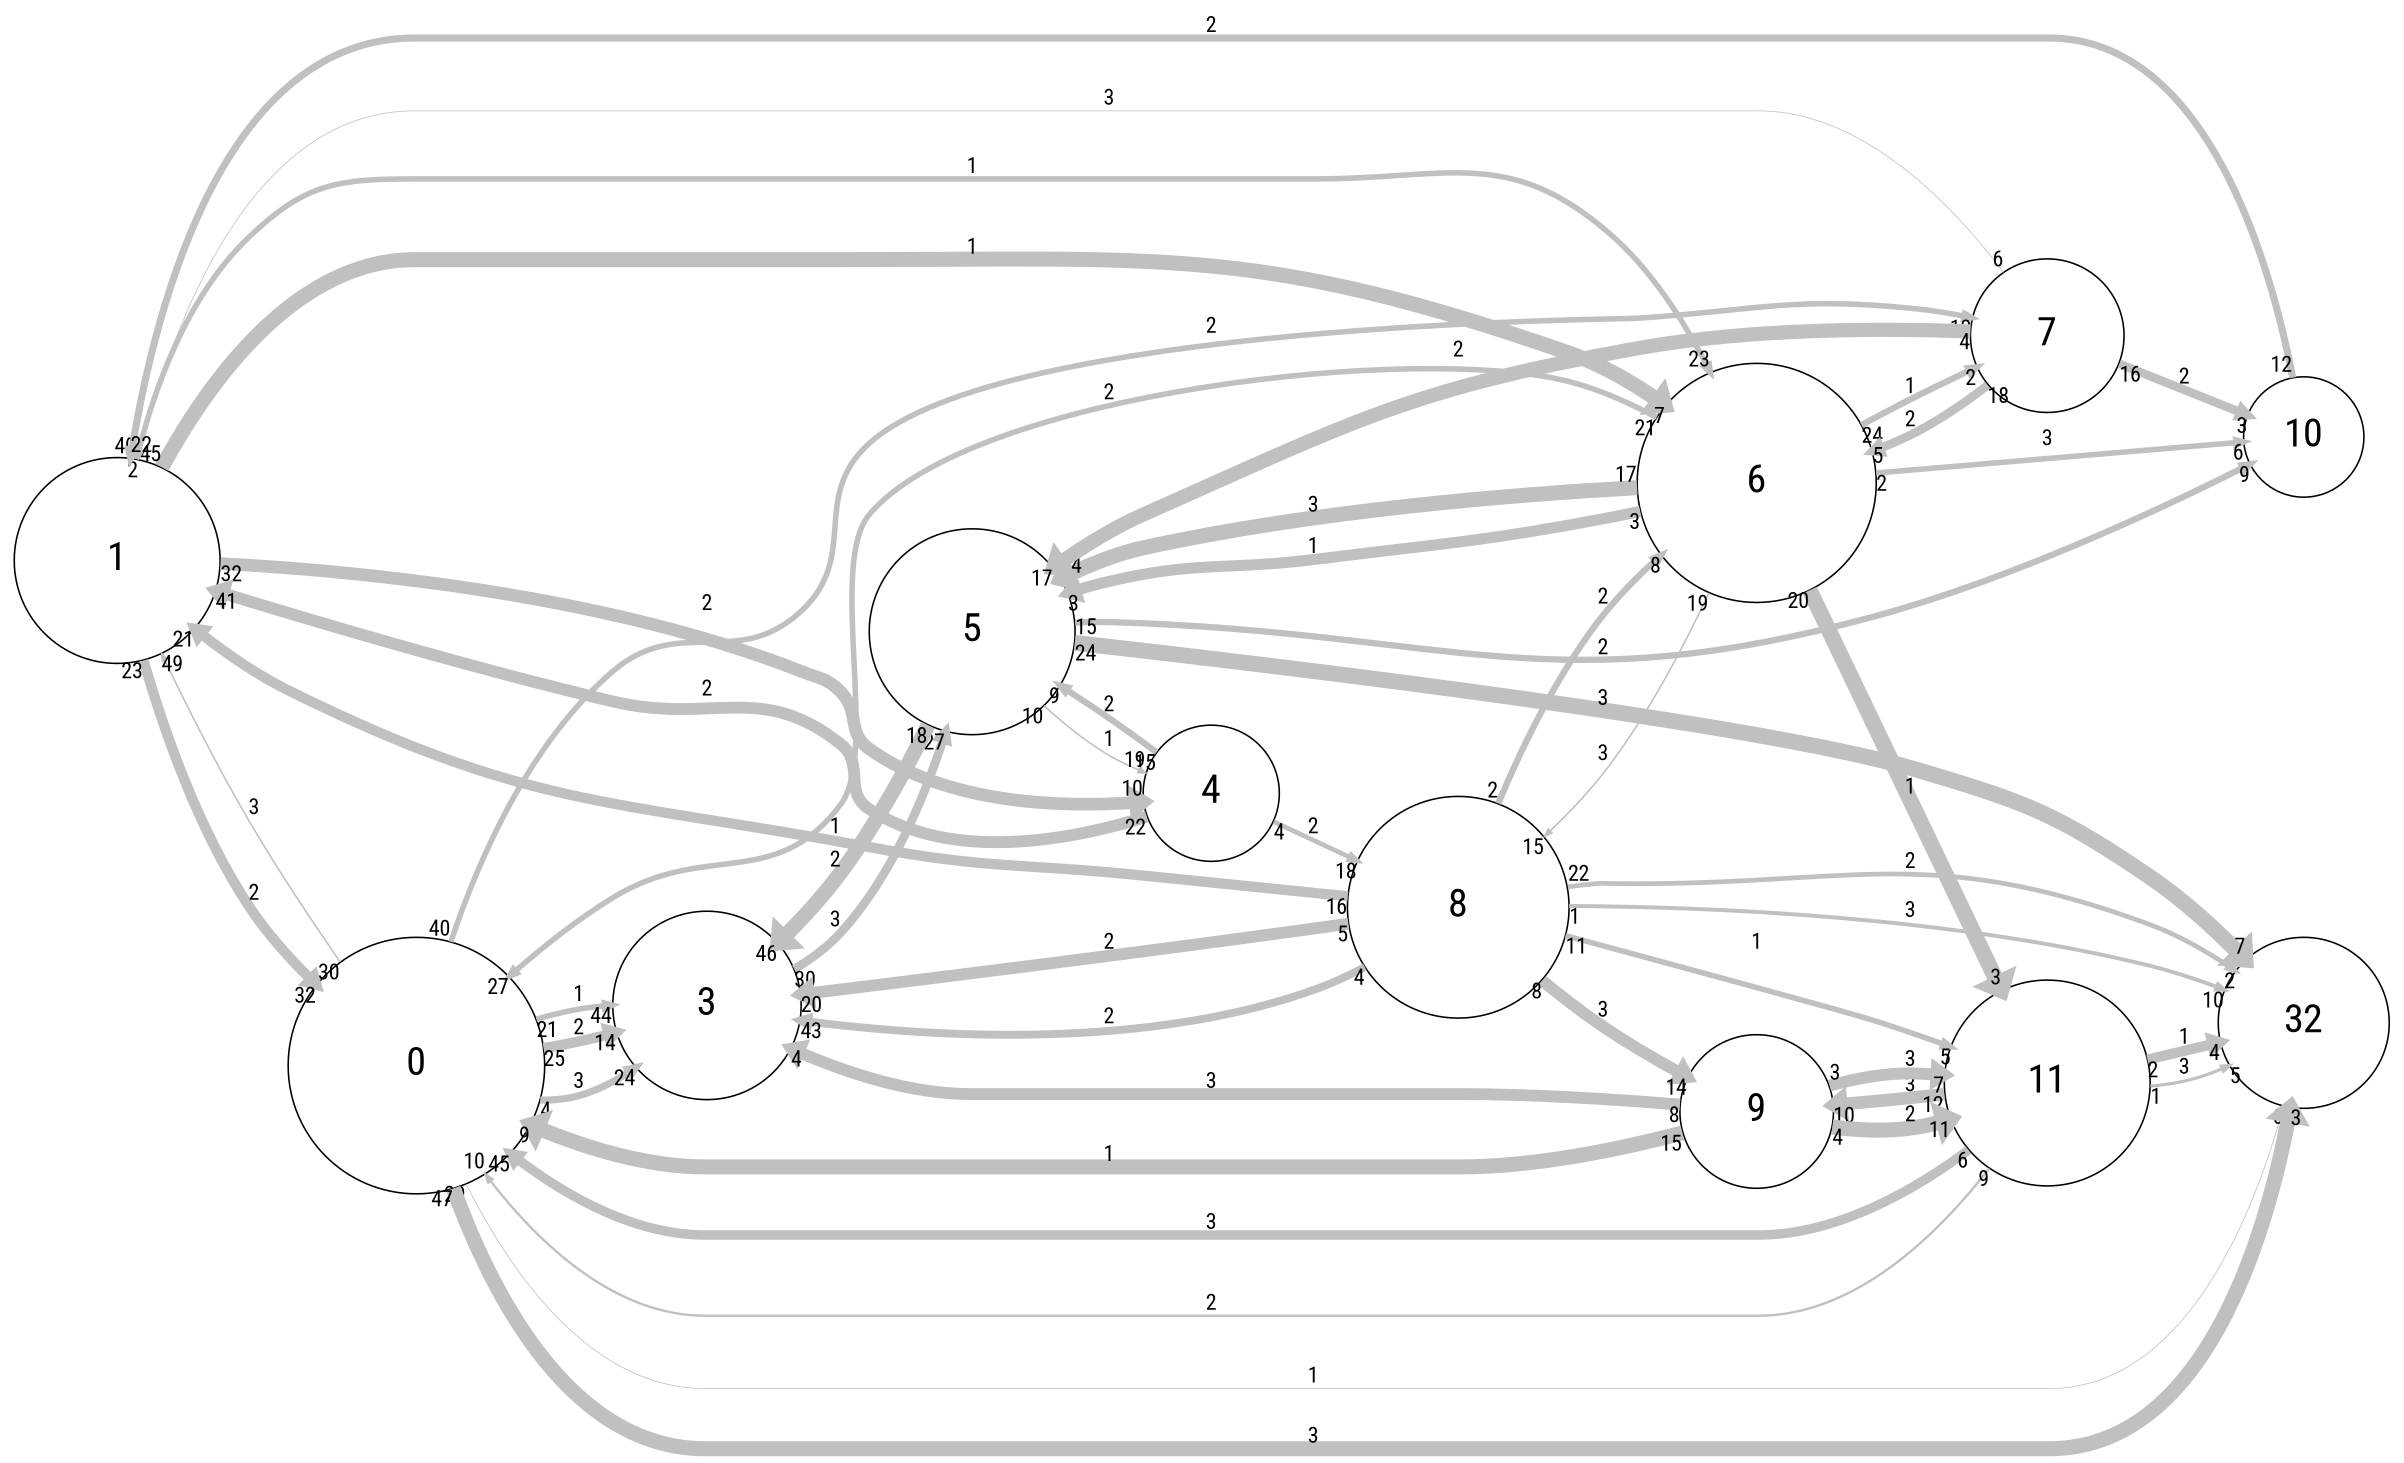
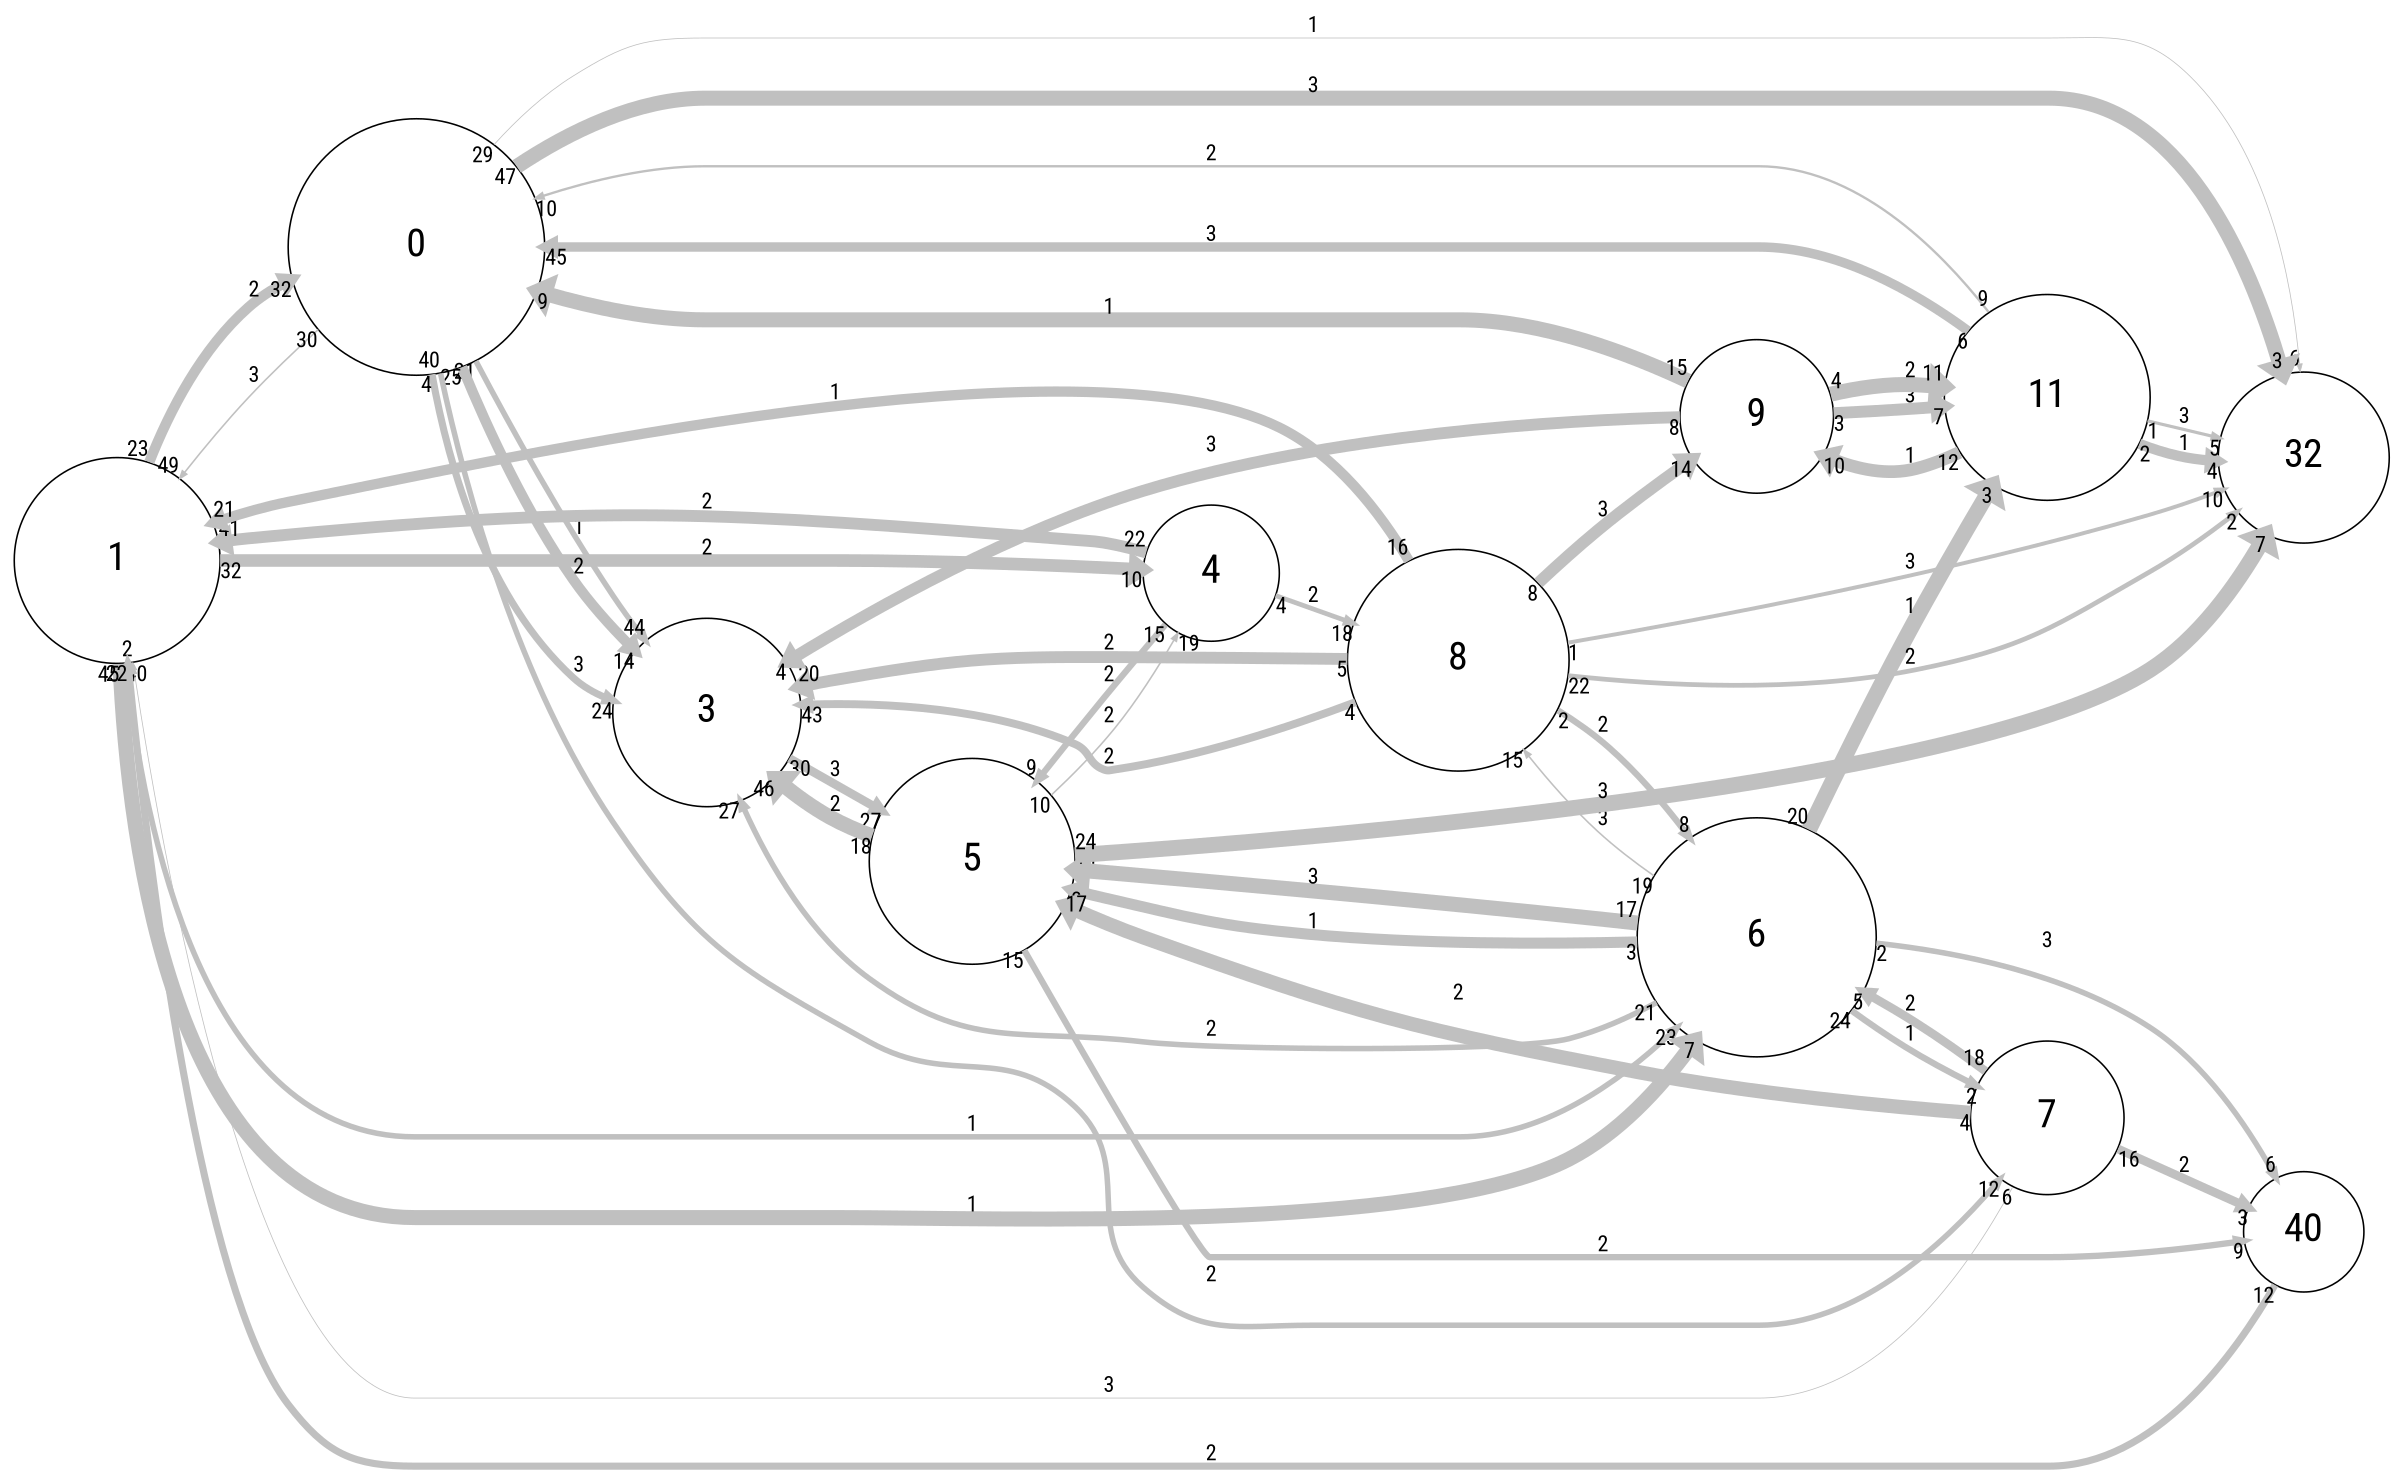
node "10": label "10" -> "40"
edge "6" -> "0": now "6" -> "3"
edge "5" -> "4": label "1" -> "2"
edge "8" -> "11": removed, label "1"
edge "11" -> "9": label "3" -> "1"
